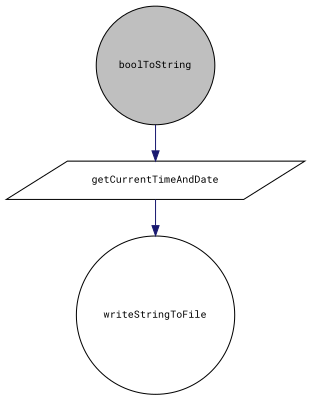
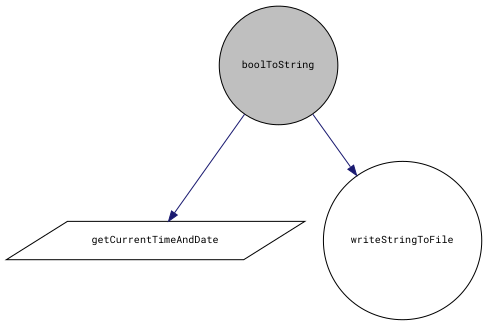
edge "getCurrentTimeAndDate" -> "writeStringToFile": now "boolToString" -> "writeStringToFile"
